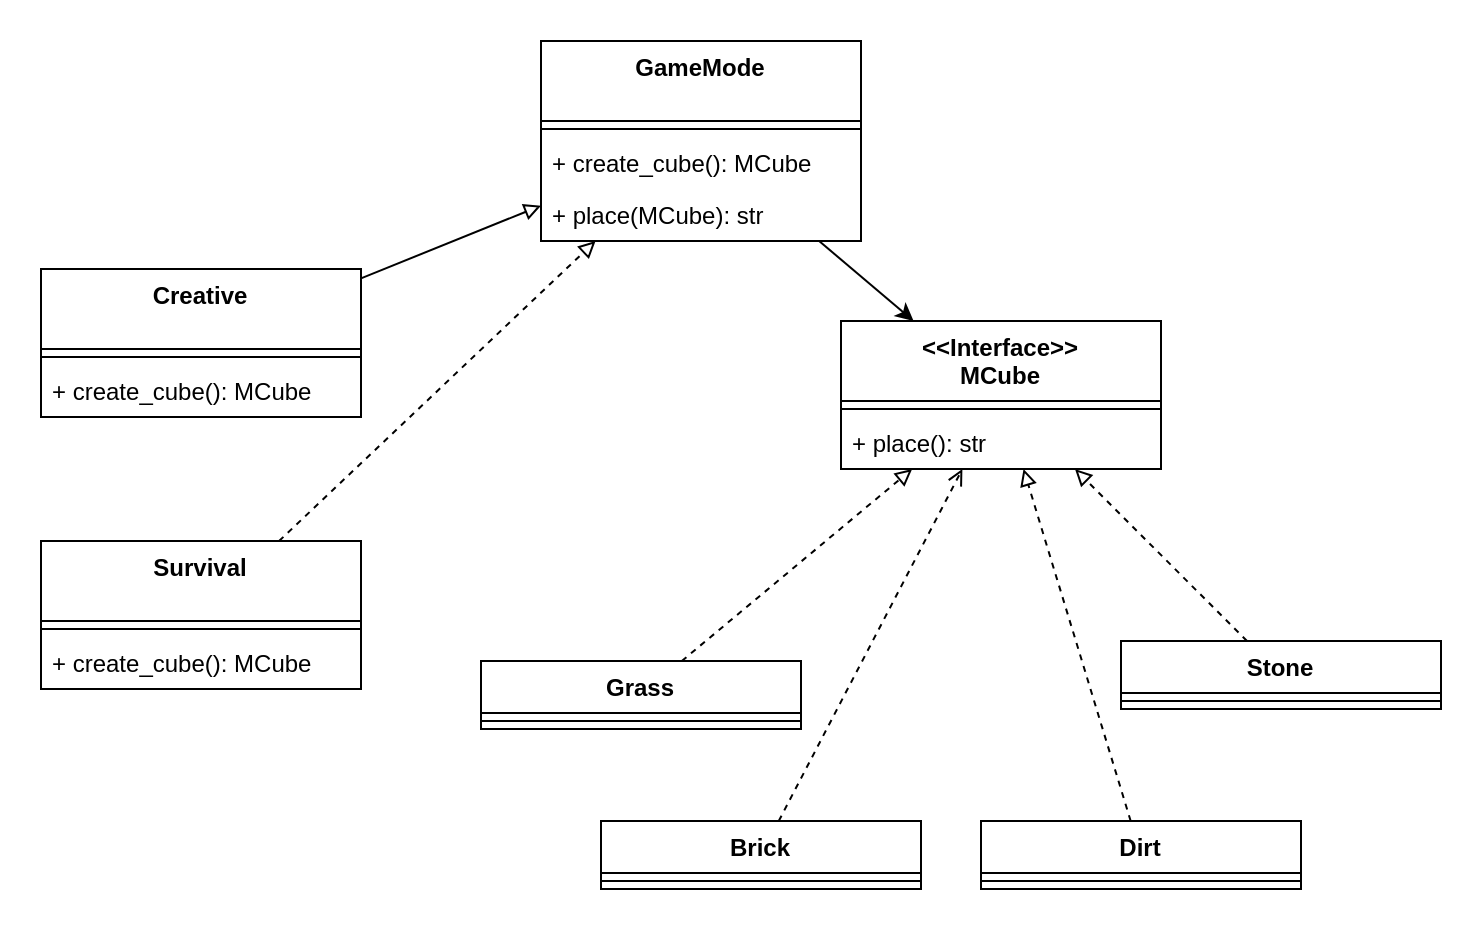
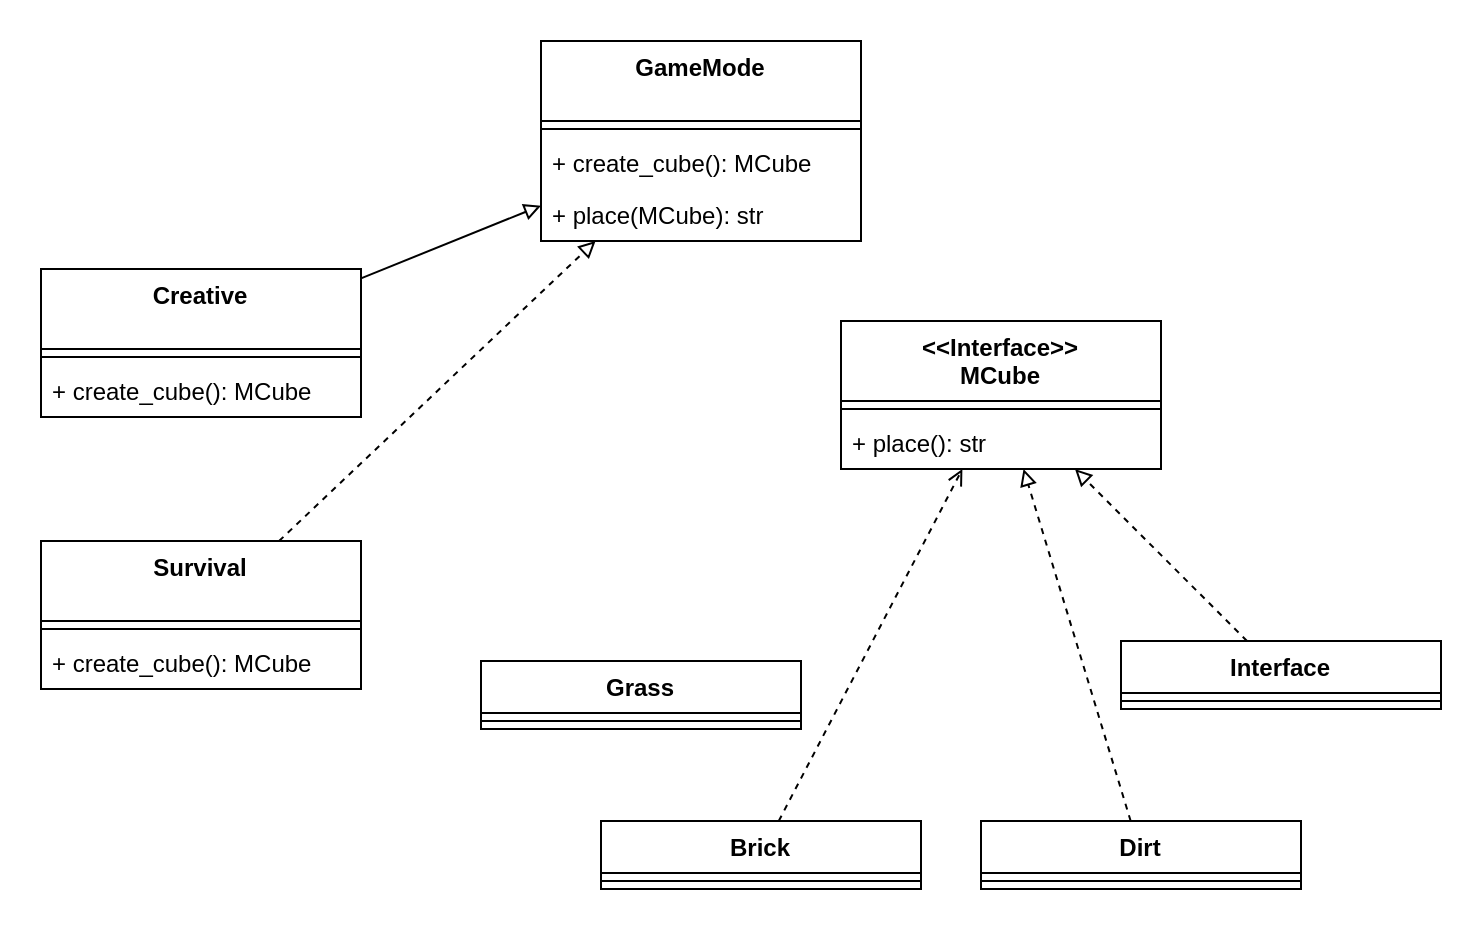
edge "GameMode" -> "<<Interface>> MCube": removed
edge "Grass" -> "<<Interface>> MCube": removed
node "Stone": label "Stone" -> "Interface"
